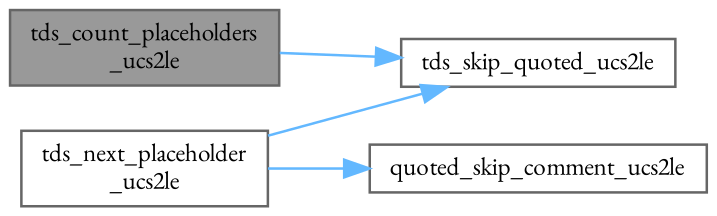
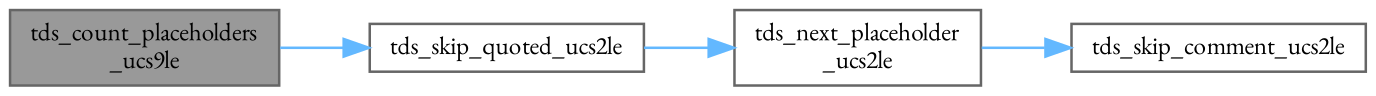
node "tds_count_placeholders _ucs2le": label "tds_count_placeholders _ucs2le" -> "tds_count_placeholders _ucs9le"
edge "tds_next_placeholder _ucs2le" -> "tds_skip_quoted_ucs2le": reversed
node "quoted_skip_comment_ucs2le": label "quoted_skip_comment_ucs2le" -> "tds_skip_comment_ucs2le"
